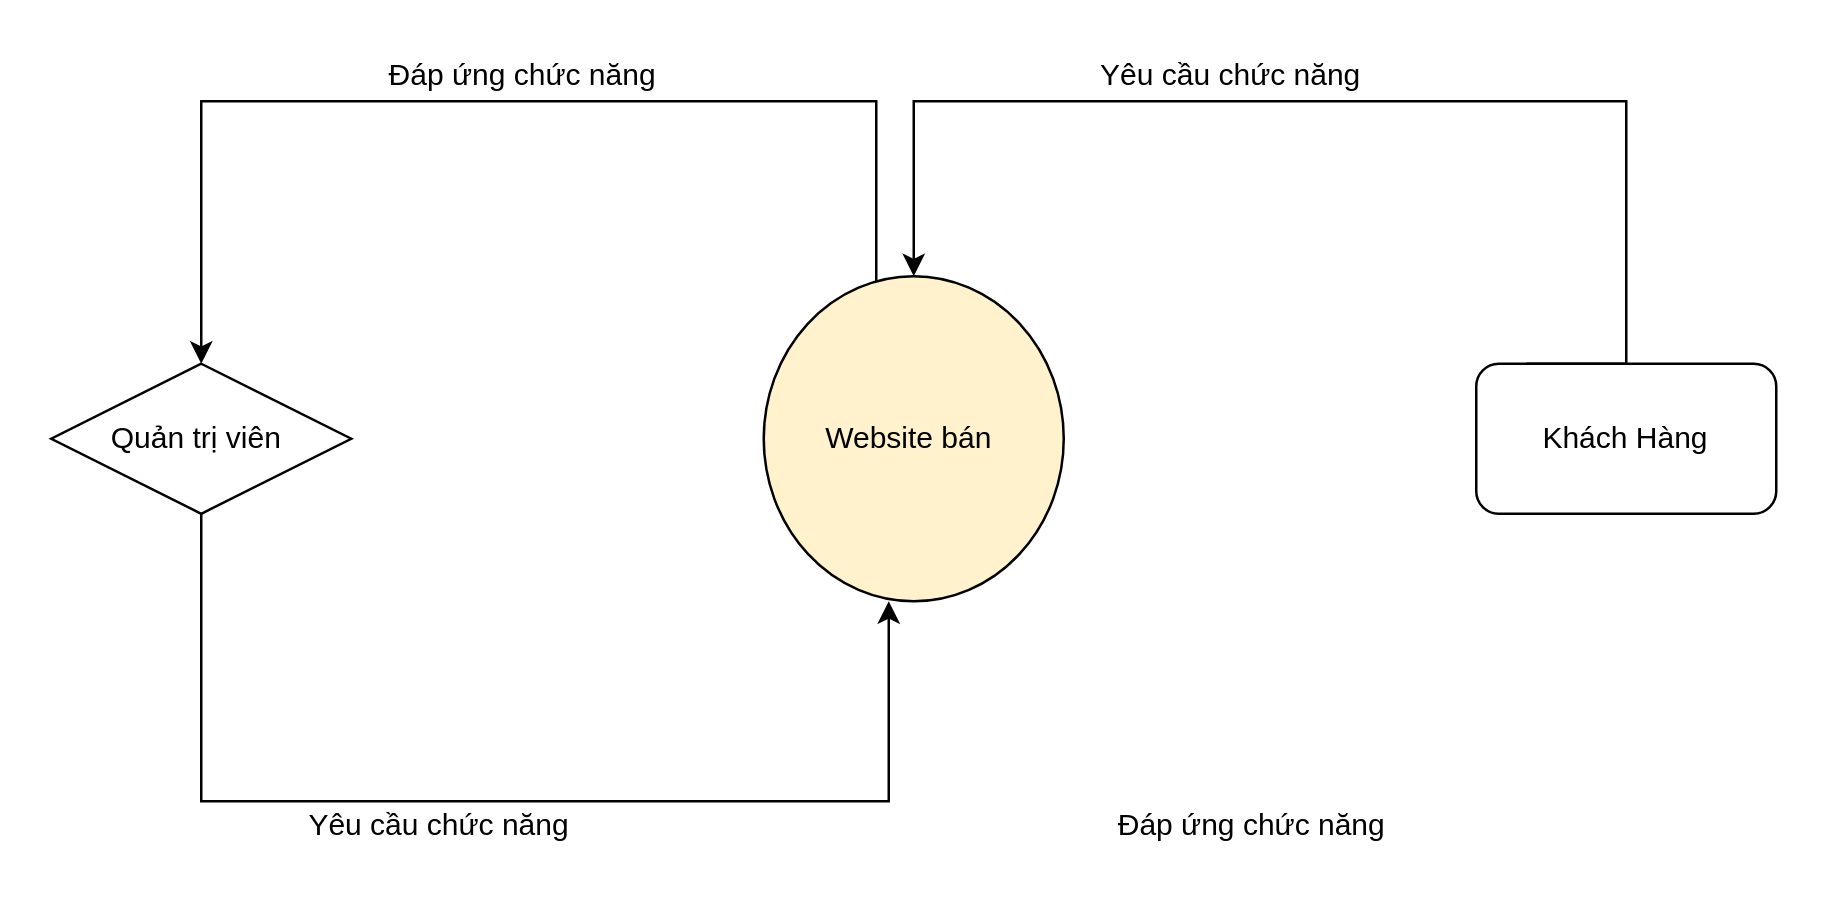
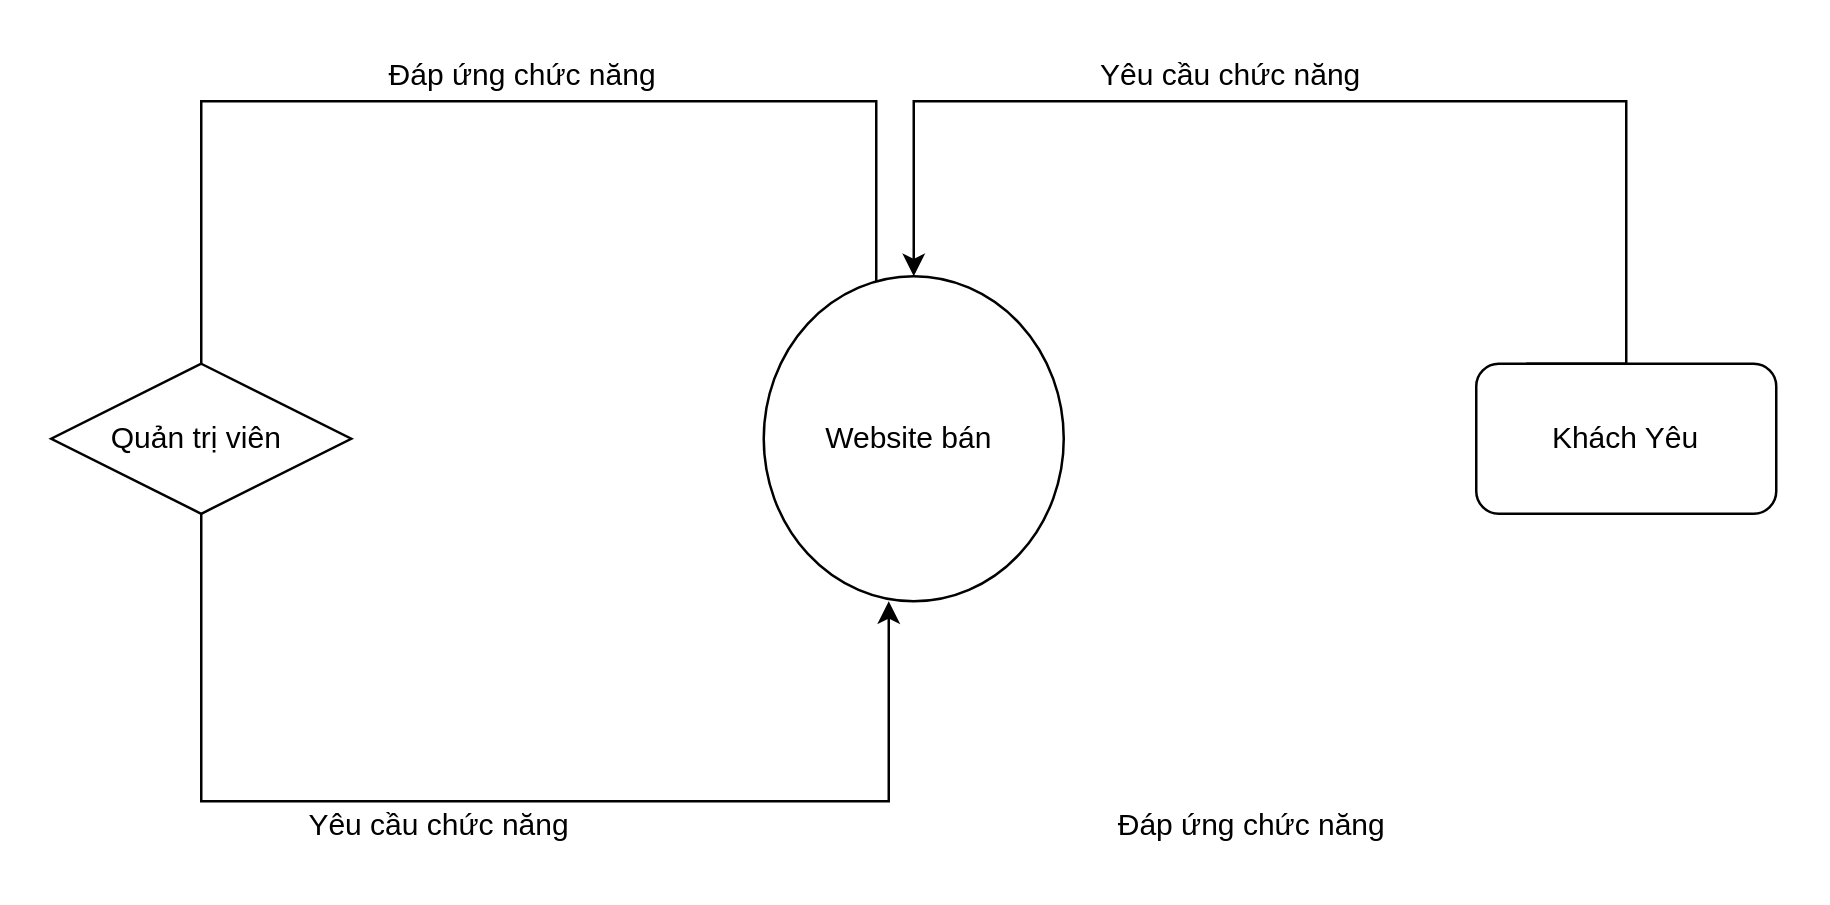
edge "Website bán" -> "Quản trị viên": arrowhead classic -> none
node "Website bán": fillcolor #fff2cc -> #ffffff
node "Khách Hàng": label "Khách Hàng" -> "Khách Yêu"
